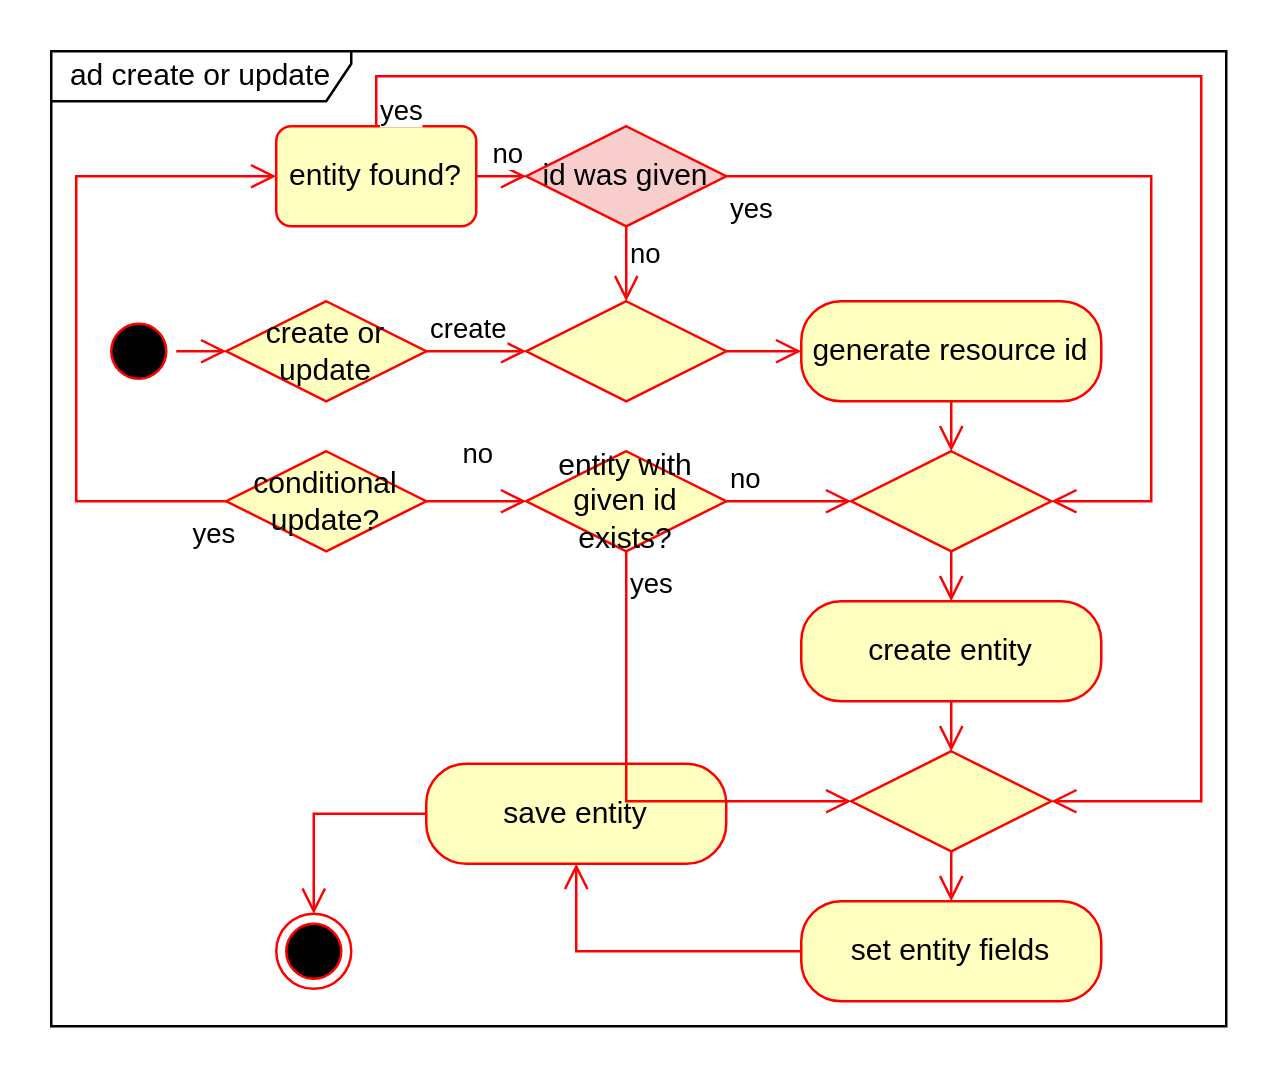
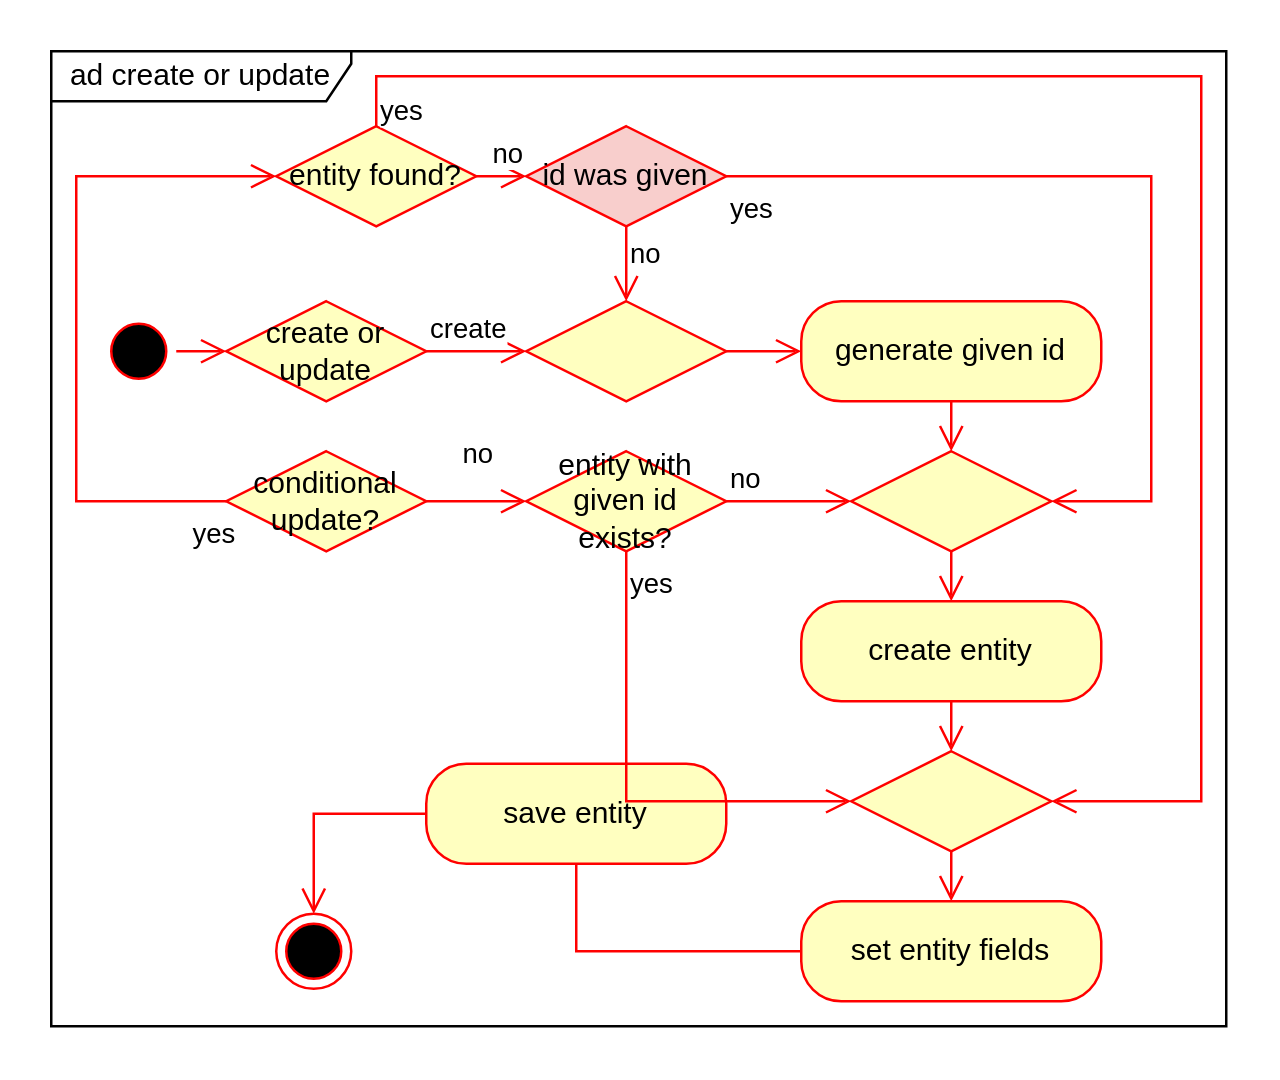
node "entity found?": shape rounded rectangle -> diamond
node "generate resource id": label "generate resource id" -> "generate given id"
edge "set entity fields" -> "save entity": arrowhead open -> none
